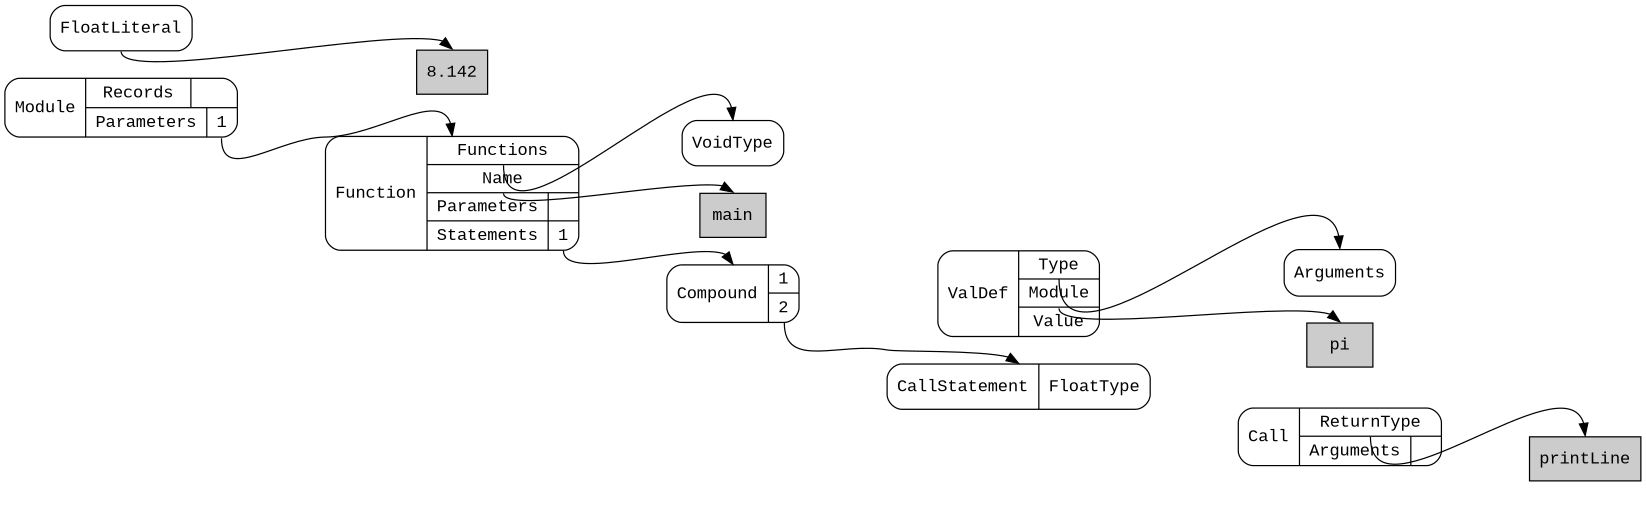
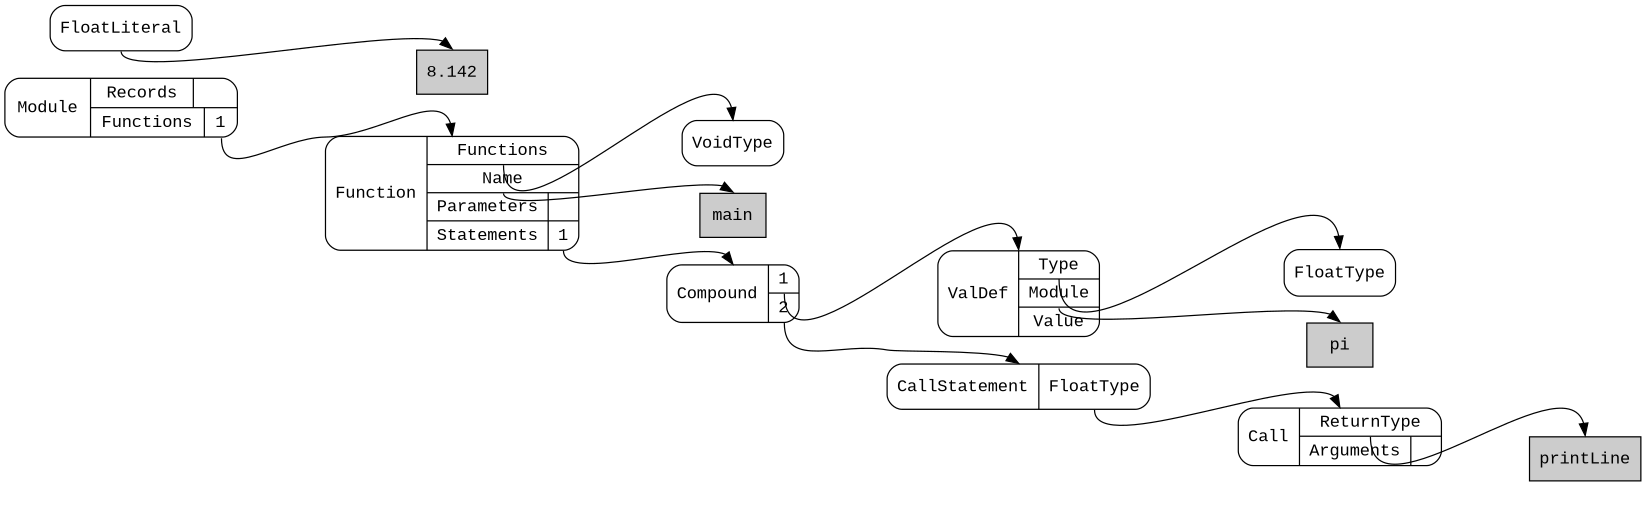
node "Module": text "Parameters" -> "Functions"
node "Arguments": label "Arguments" -> "FloatType"
edge "Compound" -> "ValDef": added
edge "CallStatement" -> "Call": added
